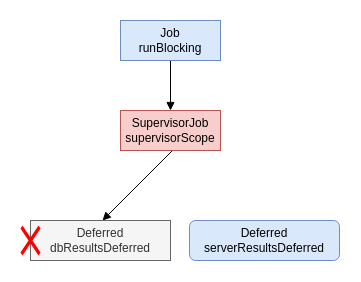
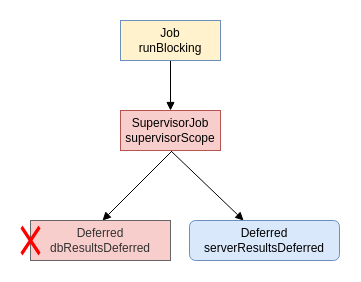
node "Job runBlocking": fillcolor #dae8fc -> #fff2cc
edge "SupervisorJob supervisorScope" -> "Deferred serverResultsDeferred": added
node "Deferred dbResultsDeferred": fillcolor #f5f5f5 -> #f8cecc
